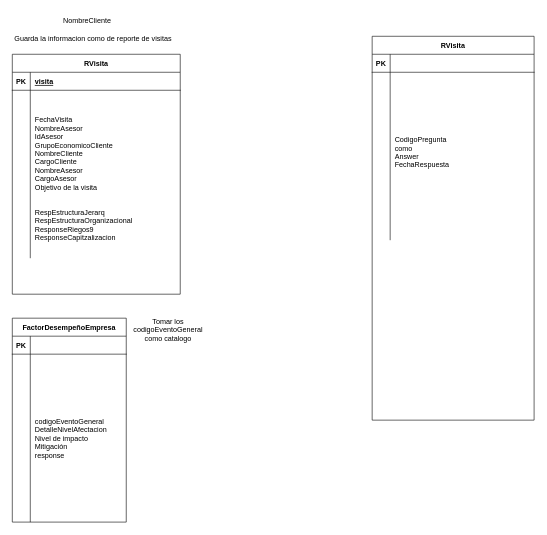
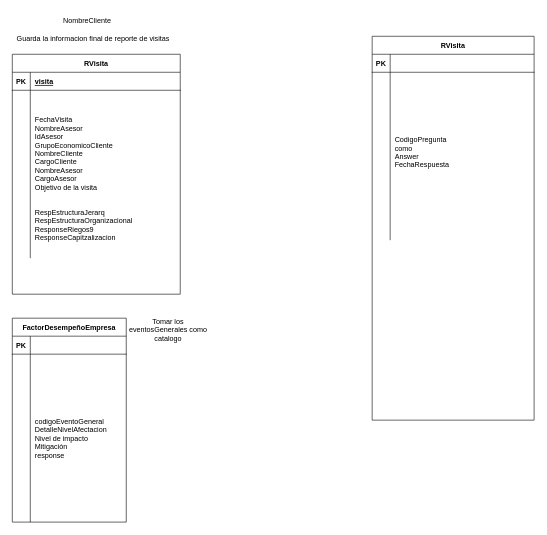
node "Guarda la informacion como de reporte de visitas": label "Guarda la informacion como de reporte de visitas" -> "Guarda la informacion final de reporte de visitas"
node "Tomar los codigoEventoGeneral como catalogo": label "Tomar los codigoEventoGeneral como catalogo" -> "Tomar los eventosGenerales como catalogo"
